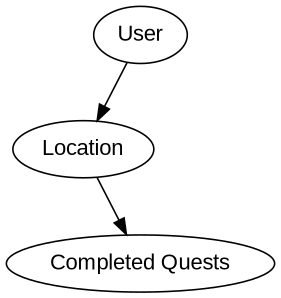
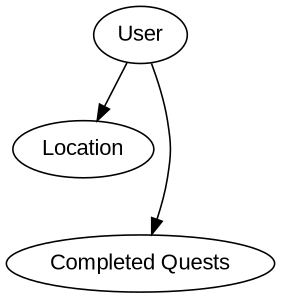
edge "Location" -> "Completed Quests": now "User" -> "Completed Quests"
